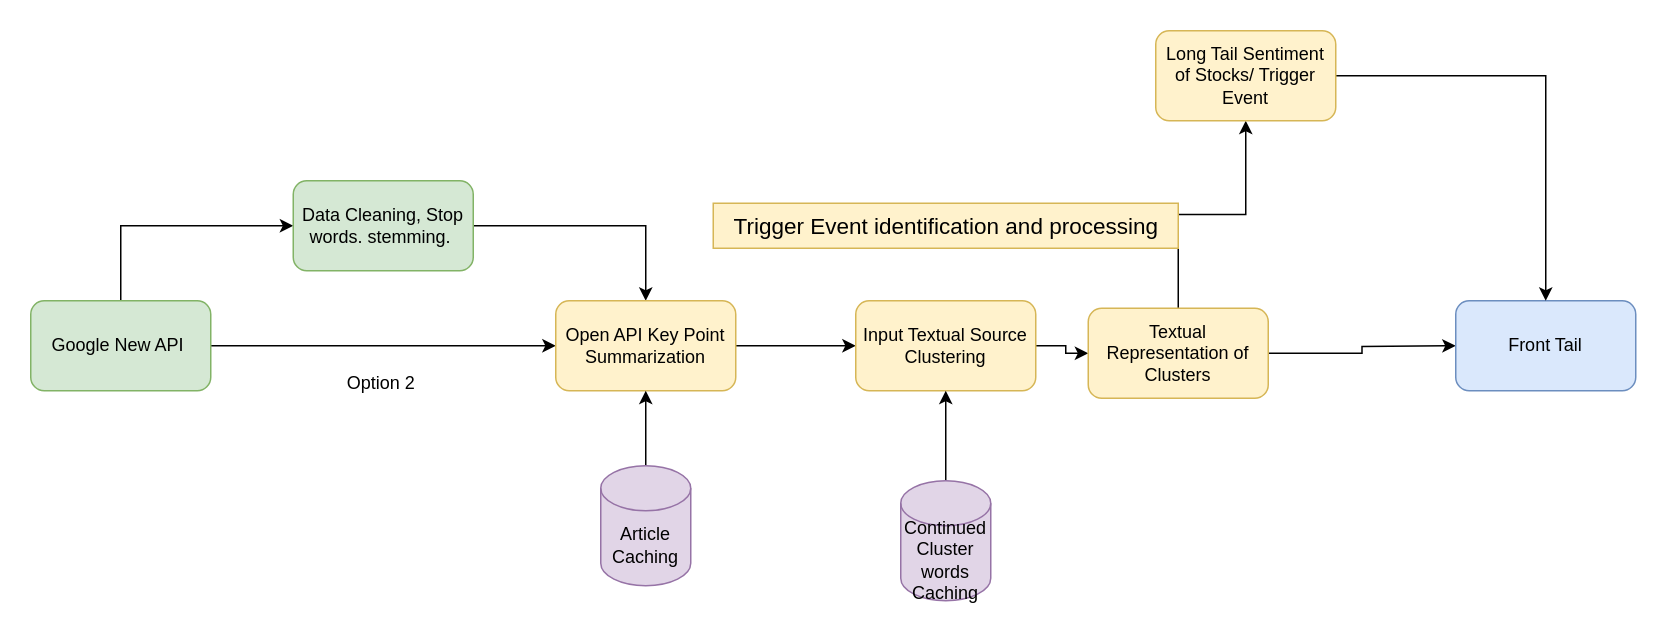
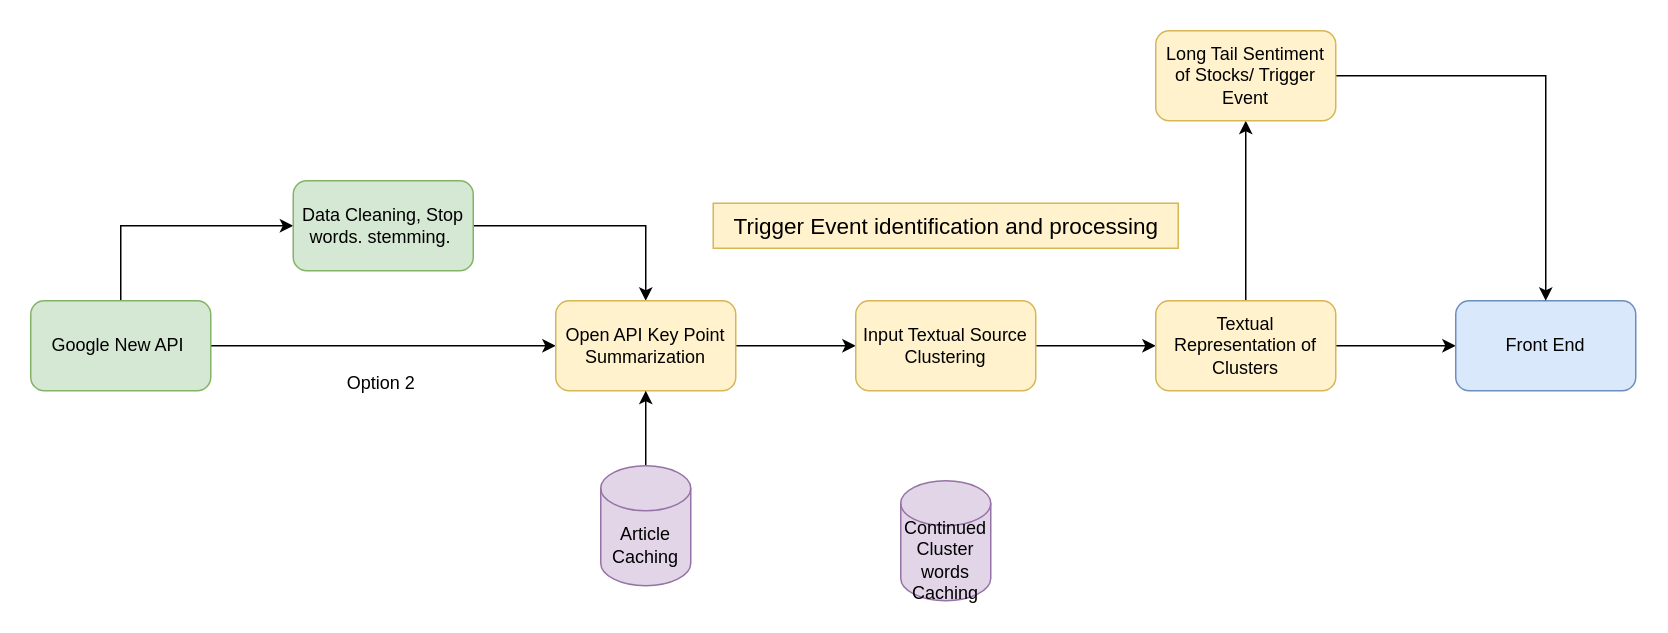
node "Front Tail": label "Front Tail" -> "Front End"
node "Textual Representation of Clusters": moved (1178, 353) -> (1246, 346)
edge "Continued Cluster words Caching" -> "Input Textual Source Clustering": removed
